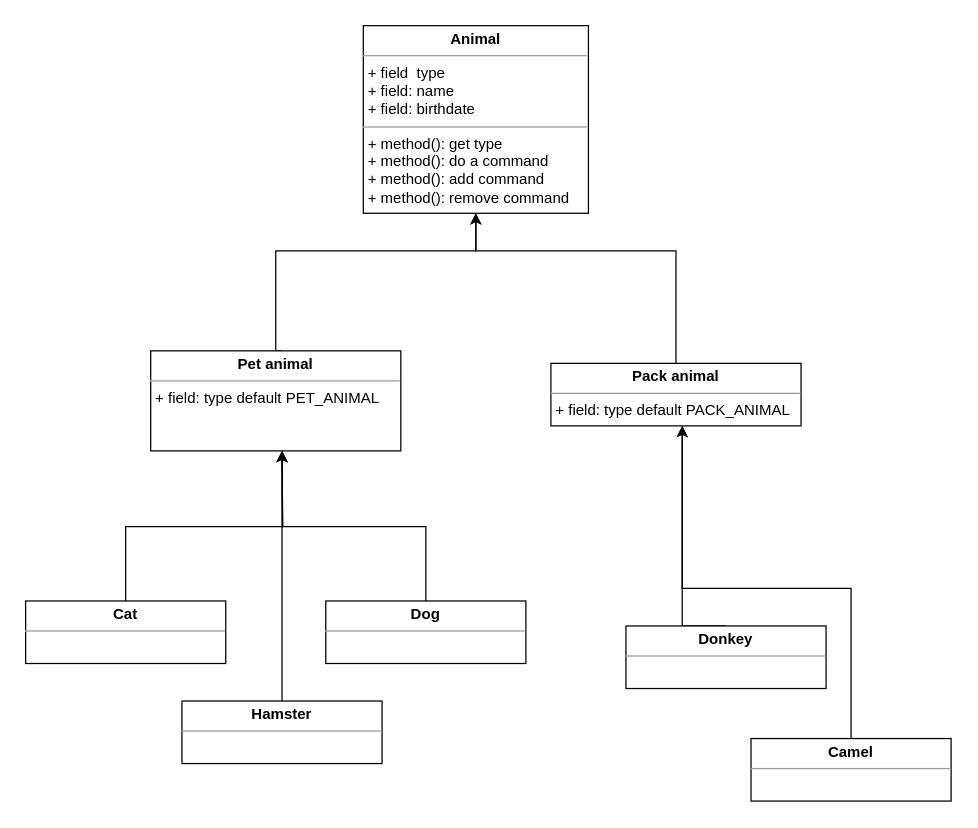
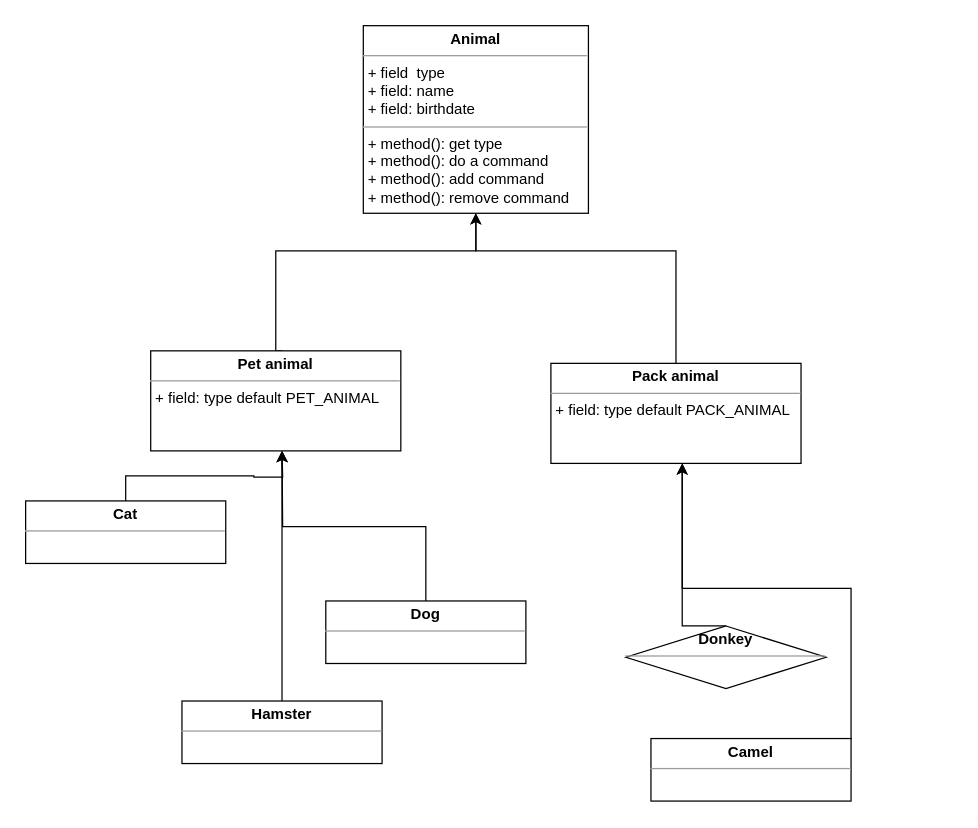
node "Pack animal + field: type default PACK_ANIMAL": size 250x63 -> 250x100
node "Cat": moved (126, 632) -> (126, 532)
node "Donkey": shape rectangle -> diamond
node "Camel": moved (851, 769) -> (751, 769)
